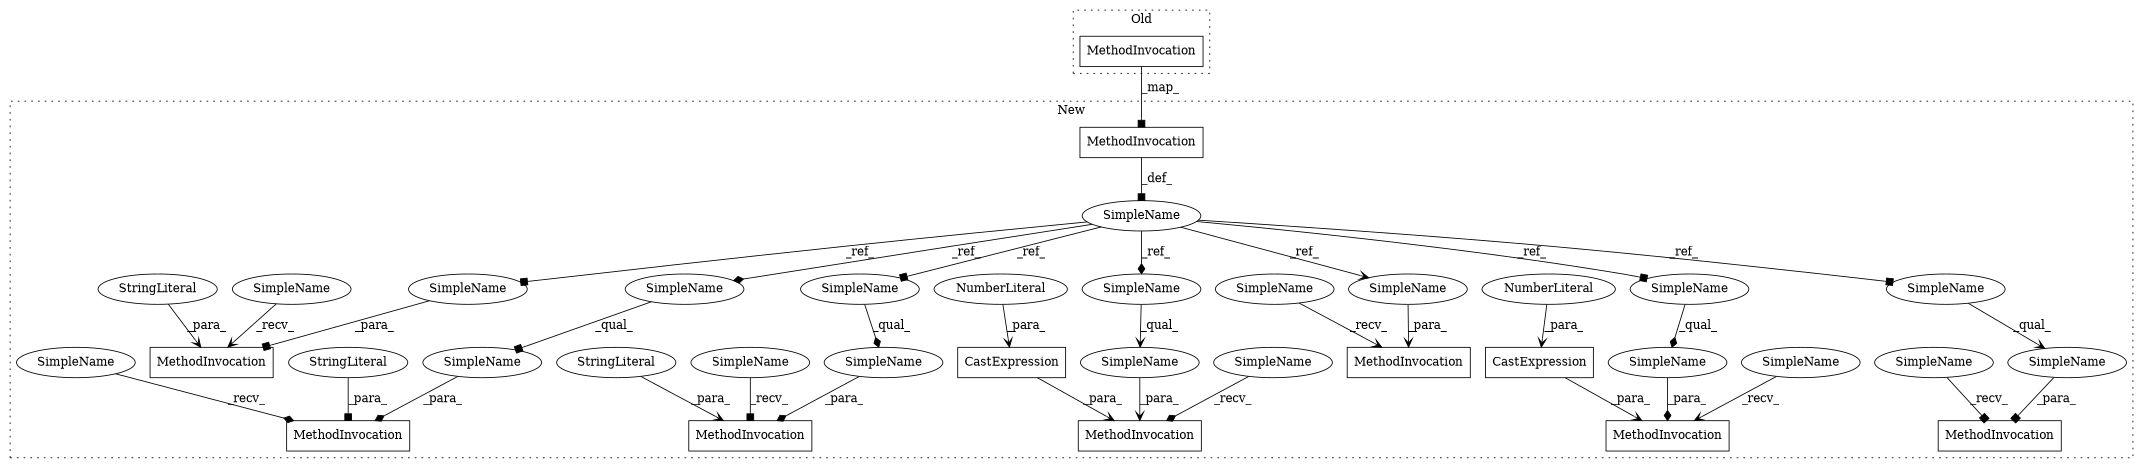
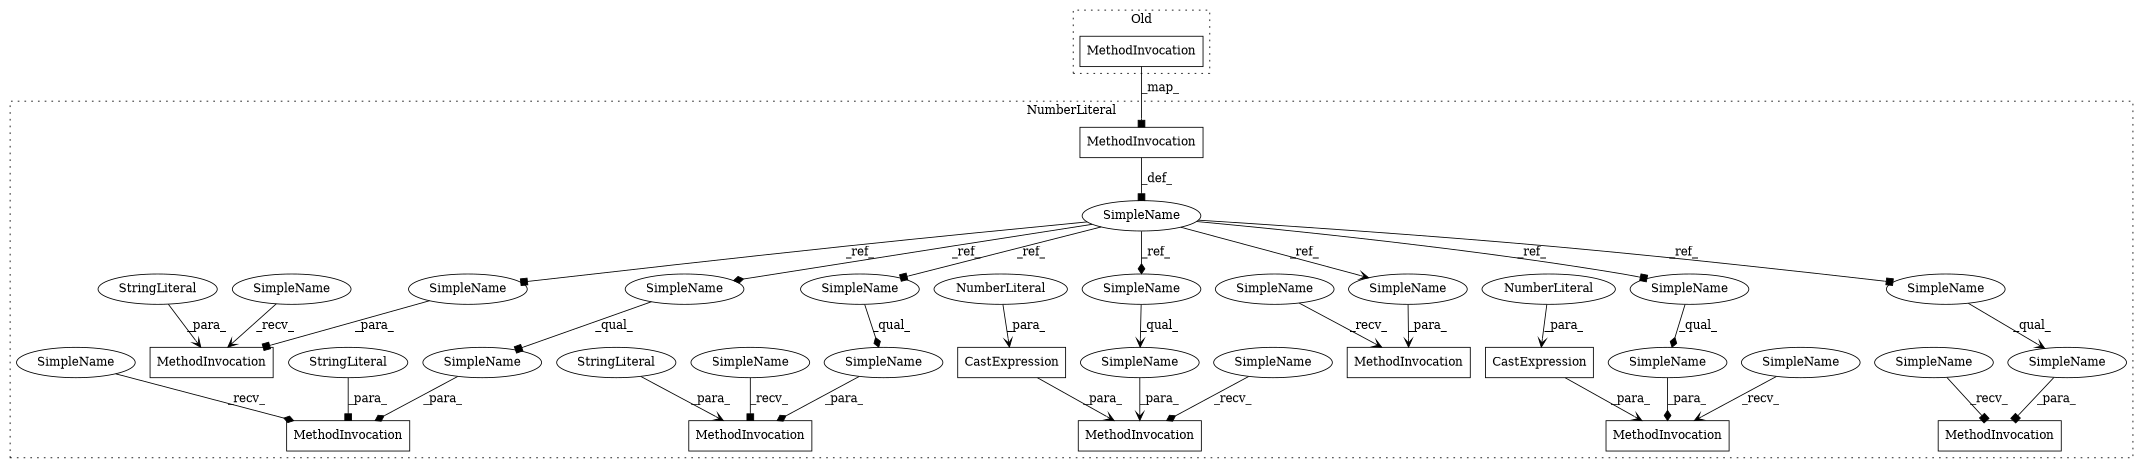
cluster "New": label "New" -> "NumberLiteral"
